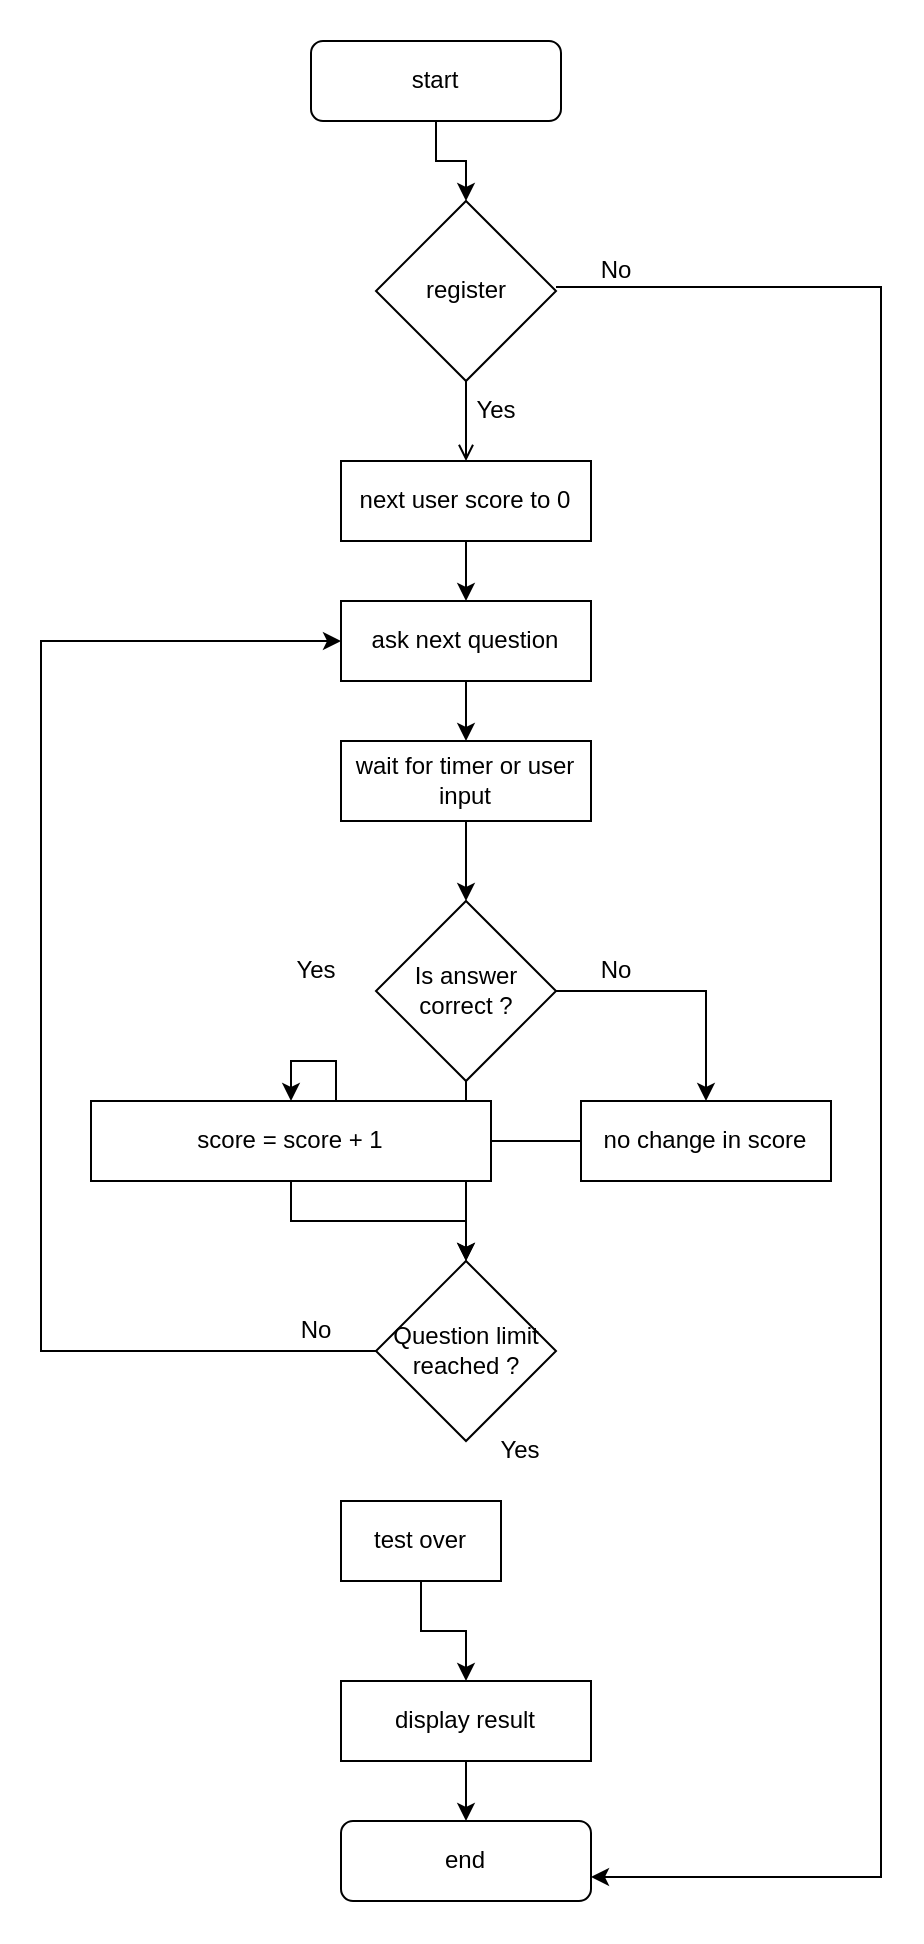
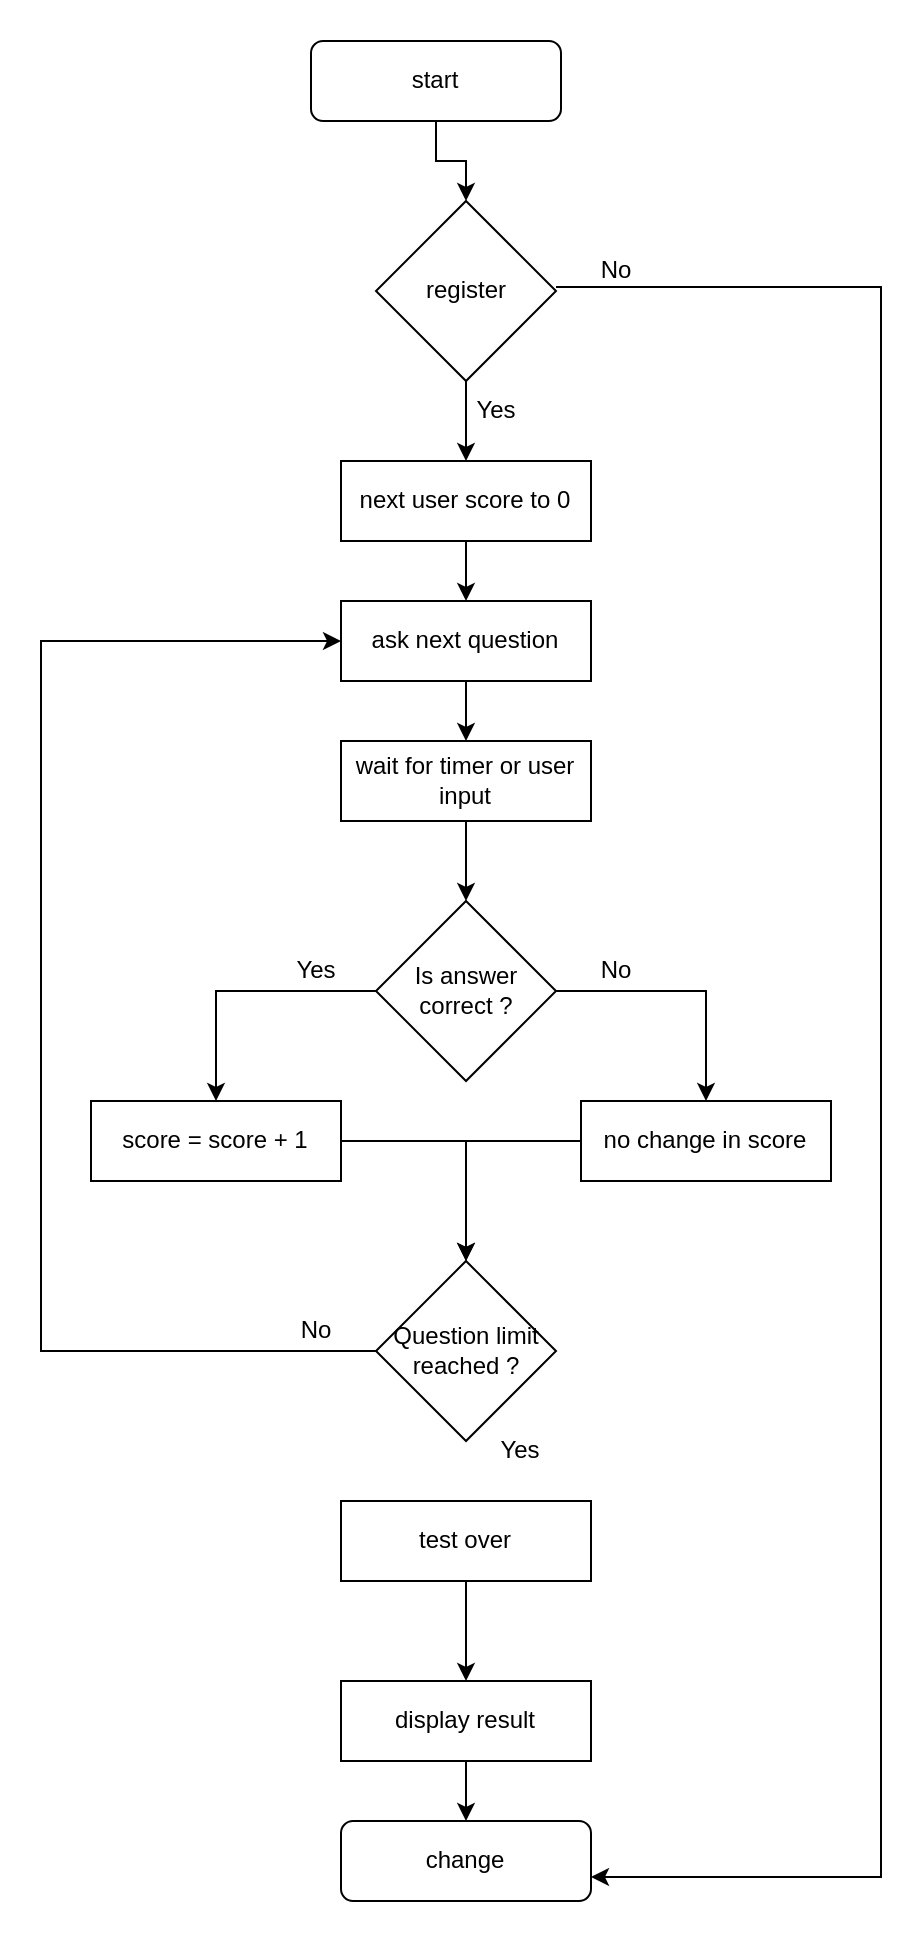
edge "register" -> "next user score to 0": arrowhead open -> classic
node "score = score + 1": size 400x80 -> 250x80
node "test over": size 160x80 -> 250x80
node "end": label "end" -> "change"
